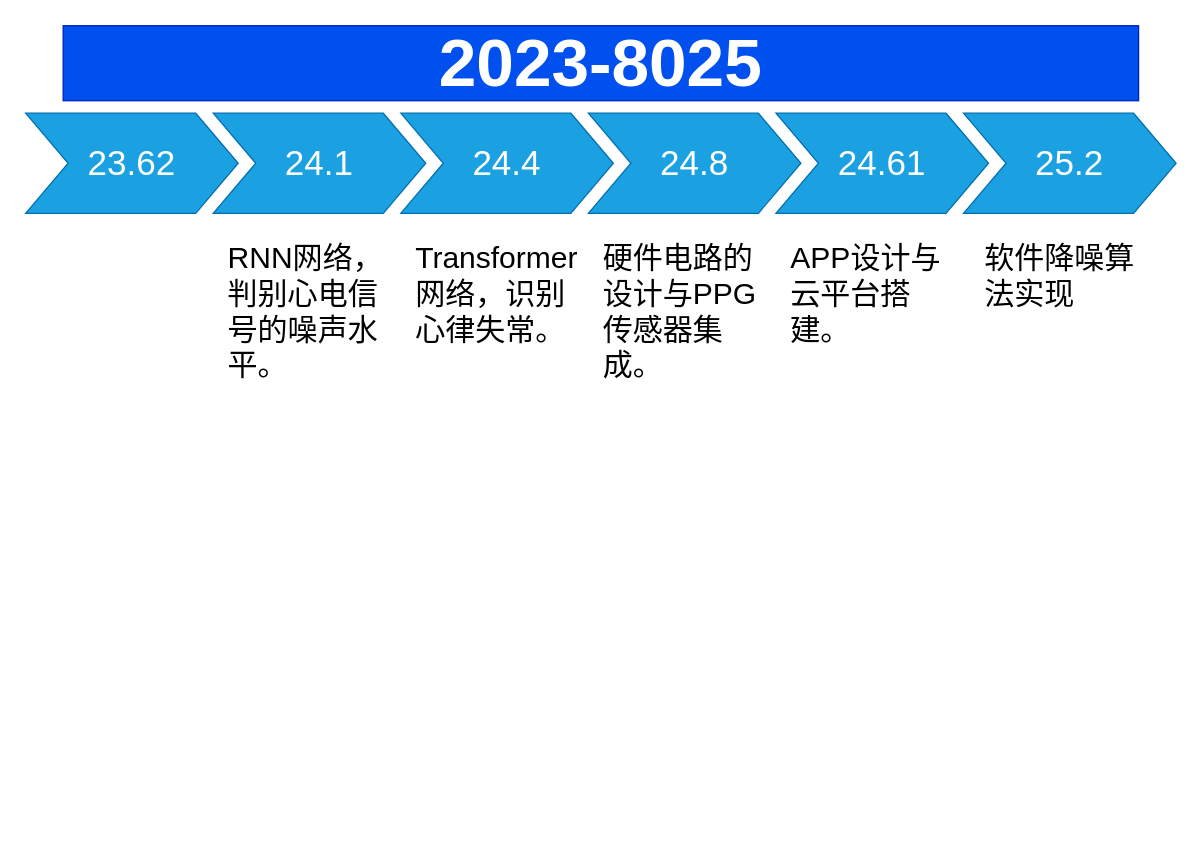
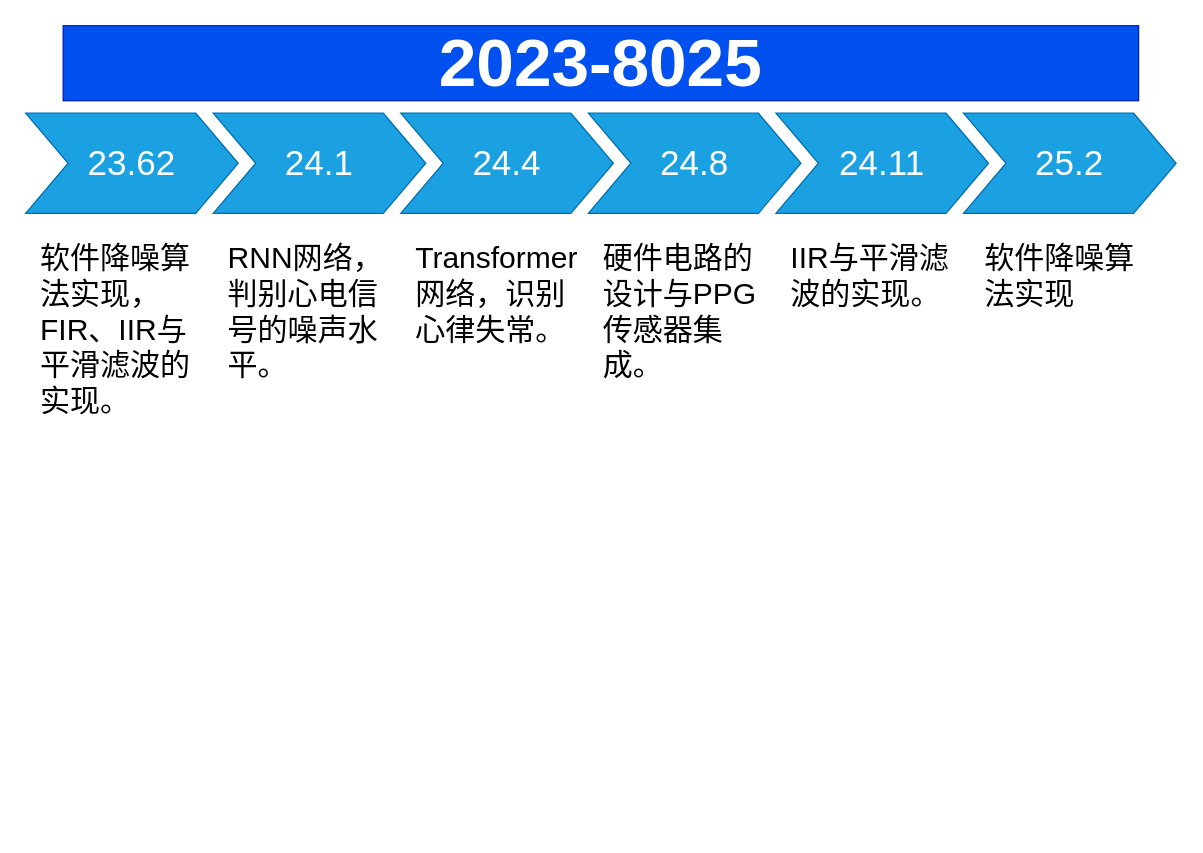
node "24.61": label "24.61" -> "24.11"
node "APP设计与云平台搭建。": label "APP设计与云平台搭建。" -> "IIR与平滑滤波的实现。"
node "软件降噪算法实现，FIR、IIR与平滑滤波的实现。": added
